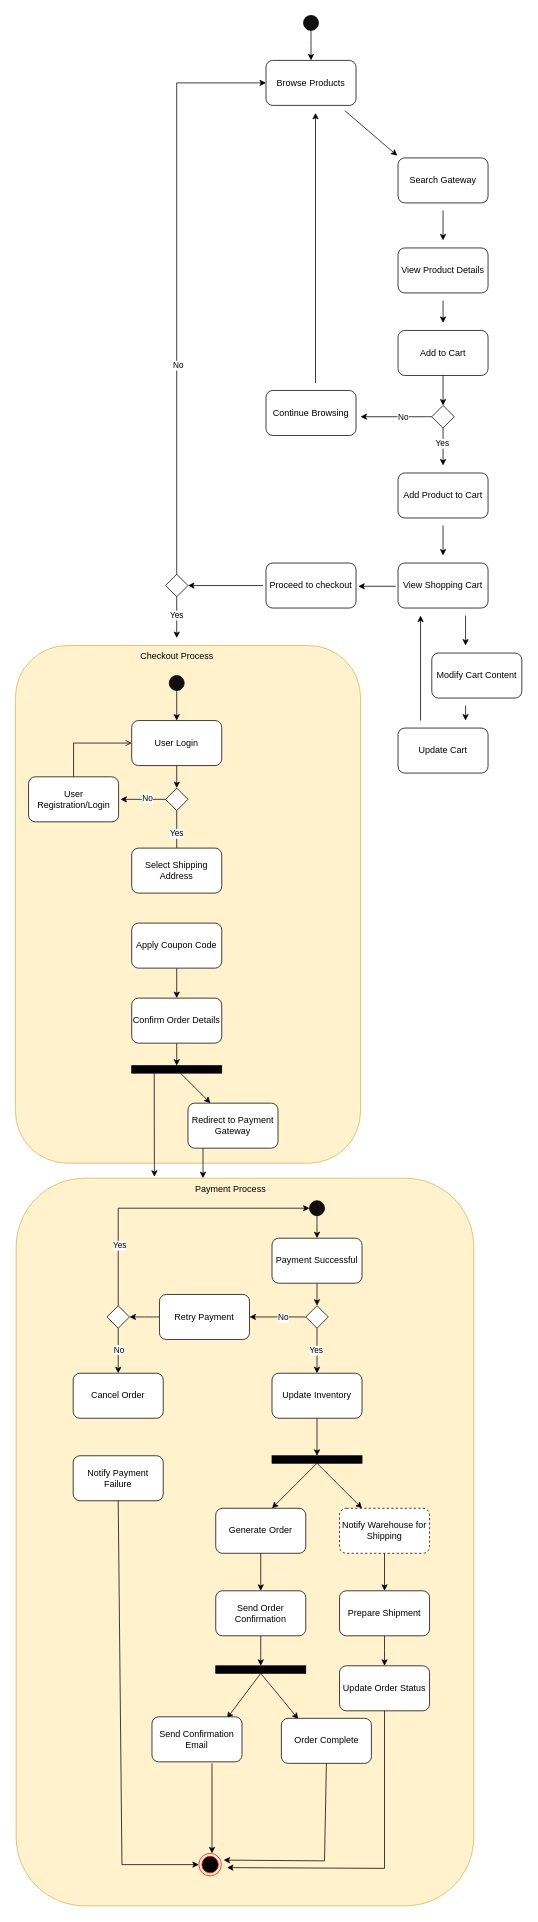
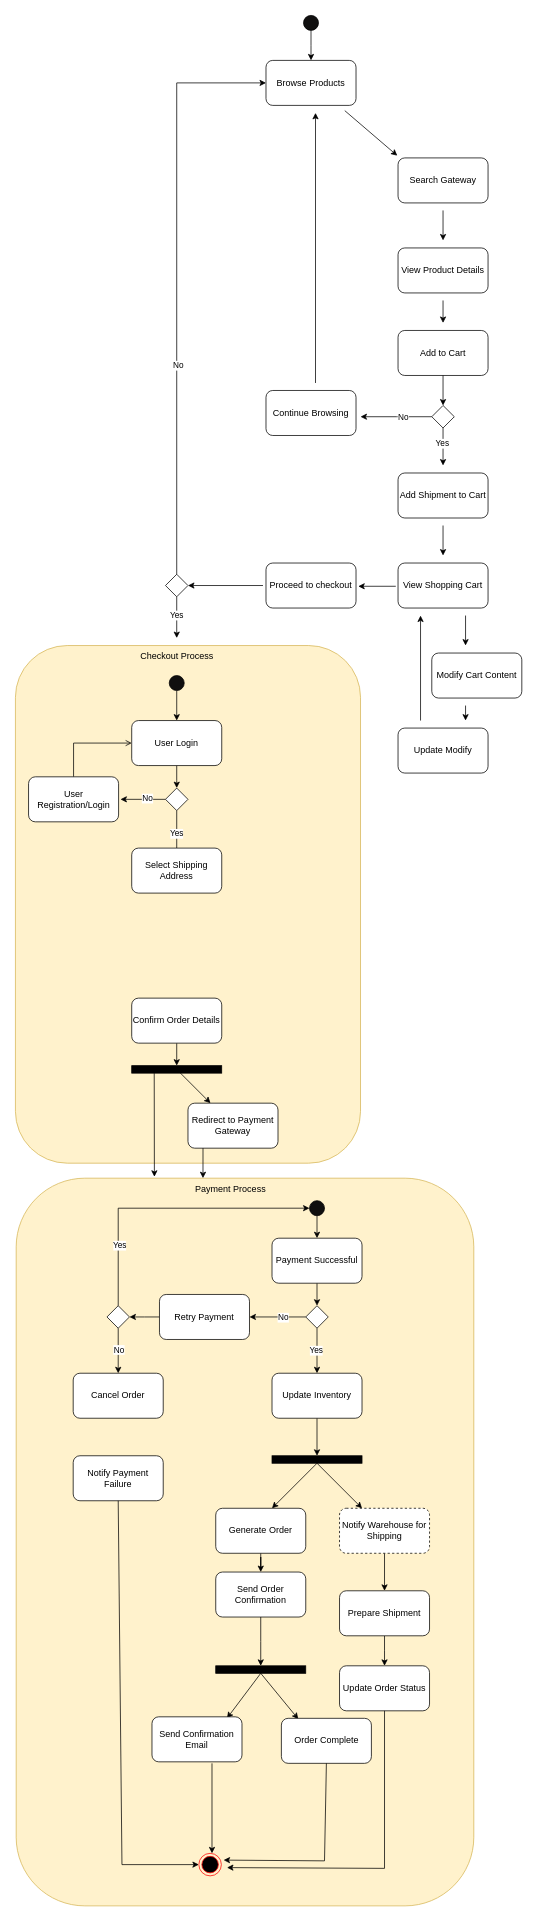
node "Add Product to Cart": label "Add Product to Cart" -> "Add Shipment to Cart"
node "Update Cart": label "Update Cart" -> "Update Modify"
node "Apply Coupon Code": removed
edge "Apply Coupon Code" -> "Confirm Order Details": removed
node "Send Order Confirmation": moved (261, 1613) -> (261, 1594)
